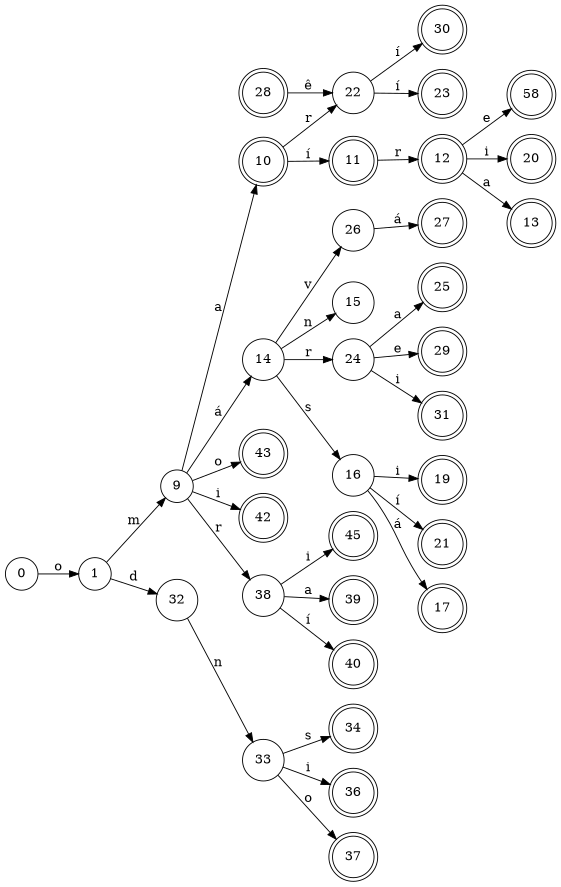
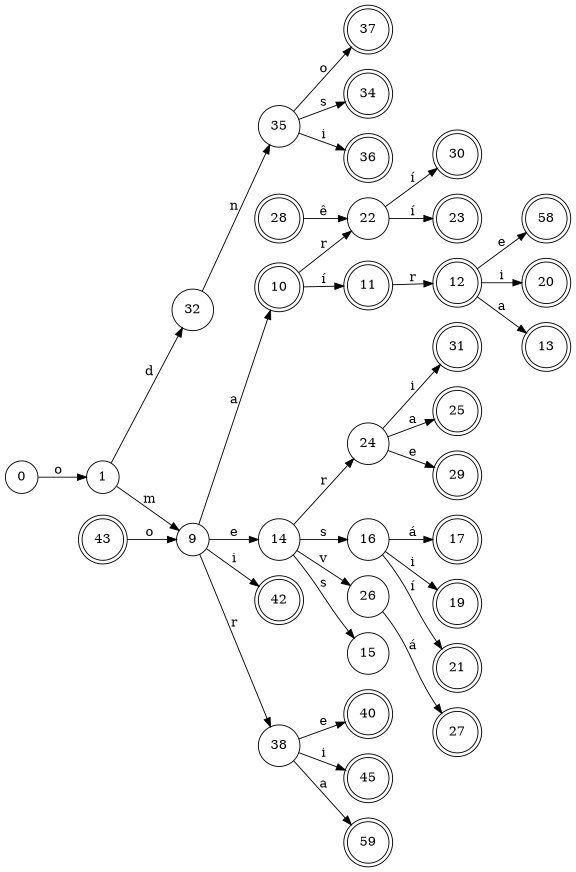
edge "14" -> "15": label "n" -> "s"
edge "9" -> "14": label "á" -> "e"
edge "9" -> "43": reversed
node "39": label "39" -> "59"
edge "38" -> "40": label "í" -> "e"
node "33": label "33" -> "35"
